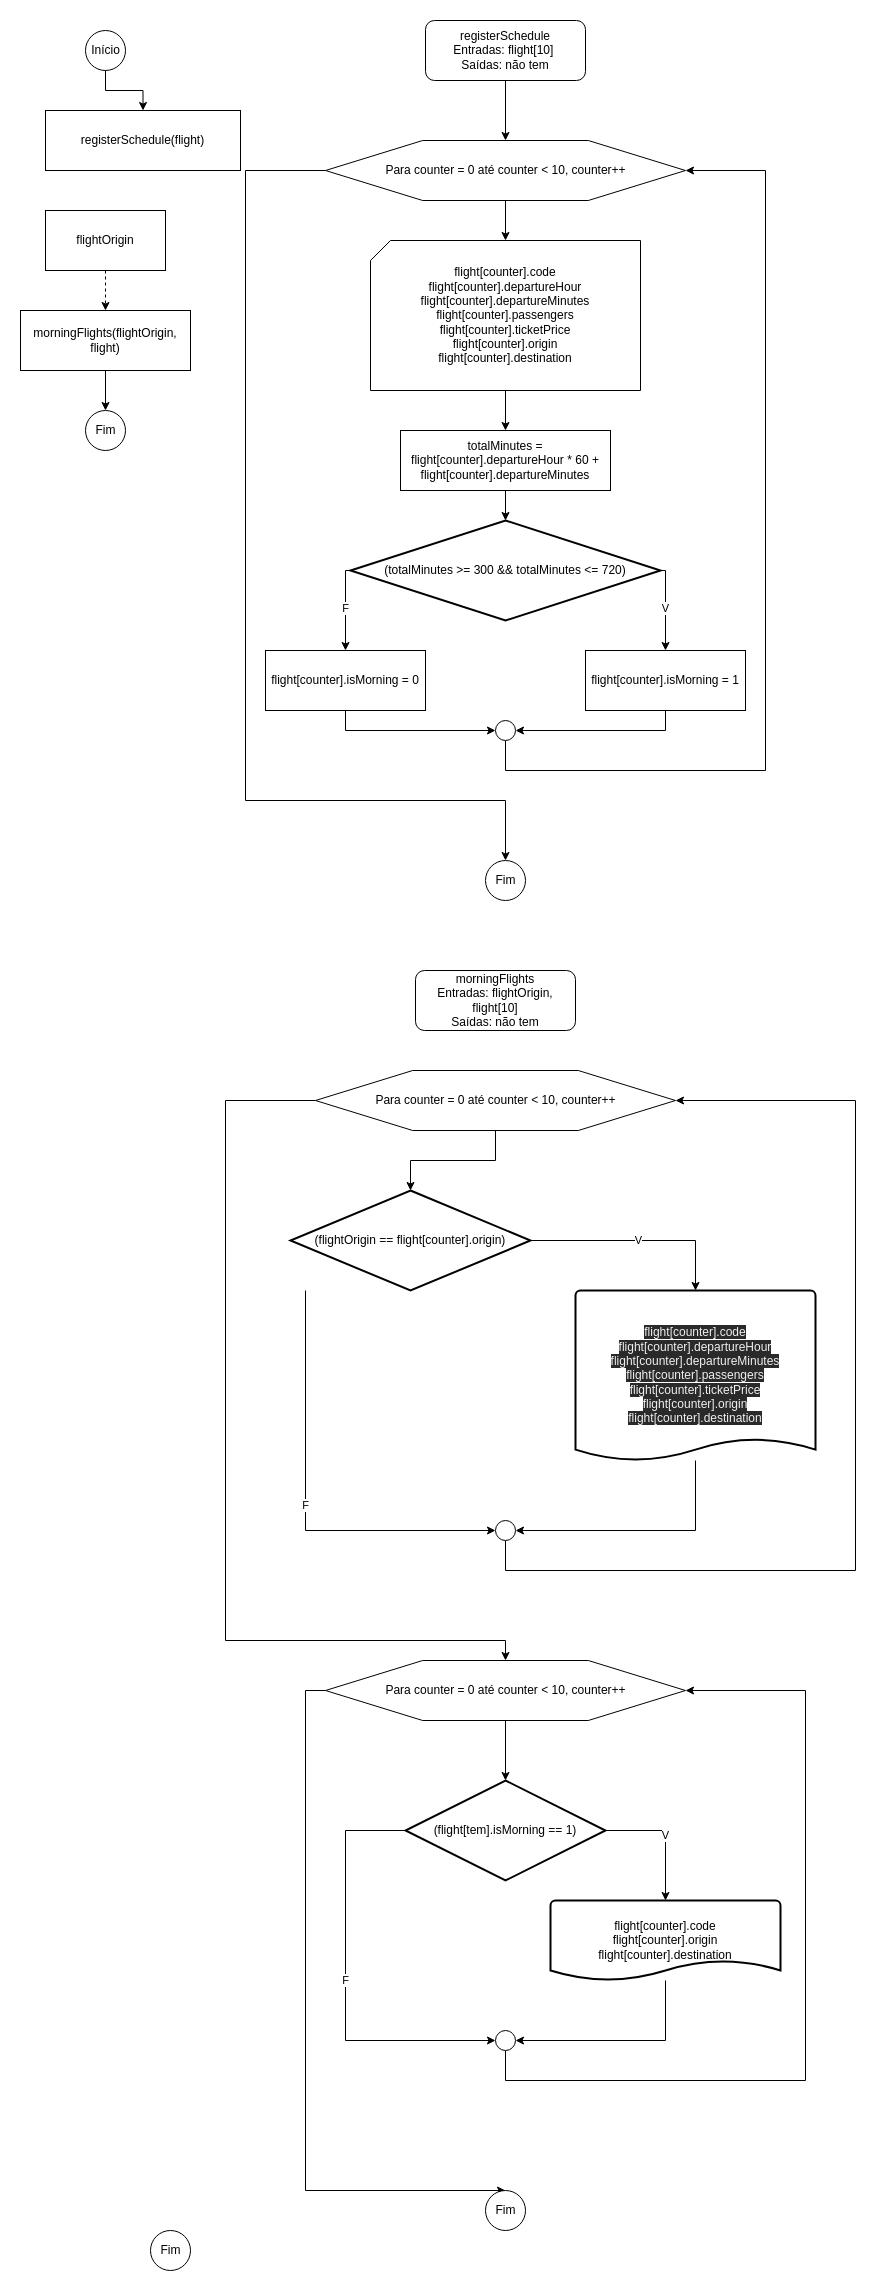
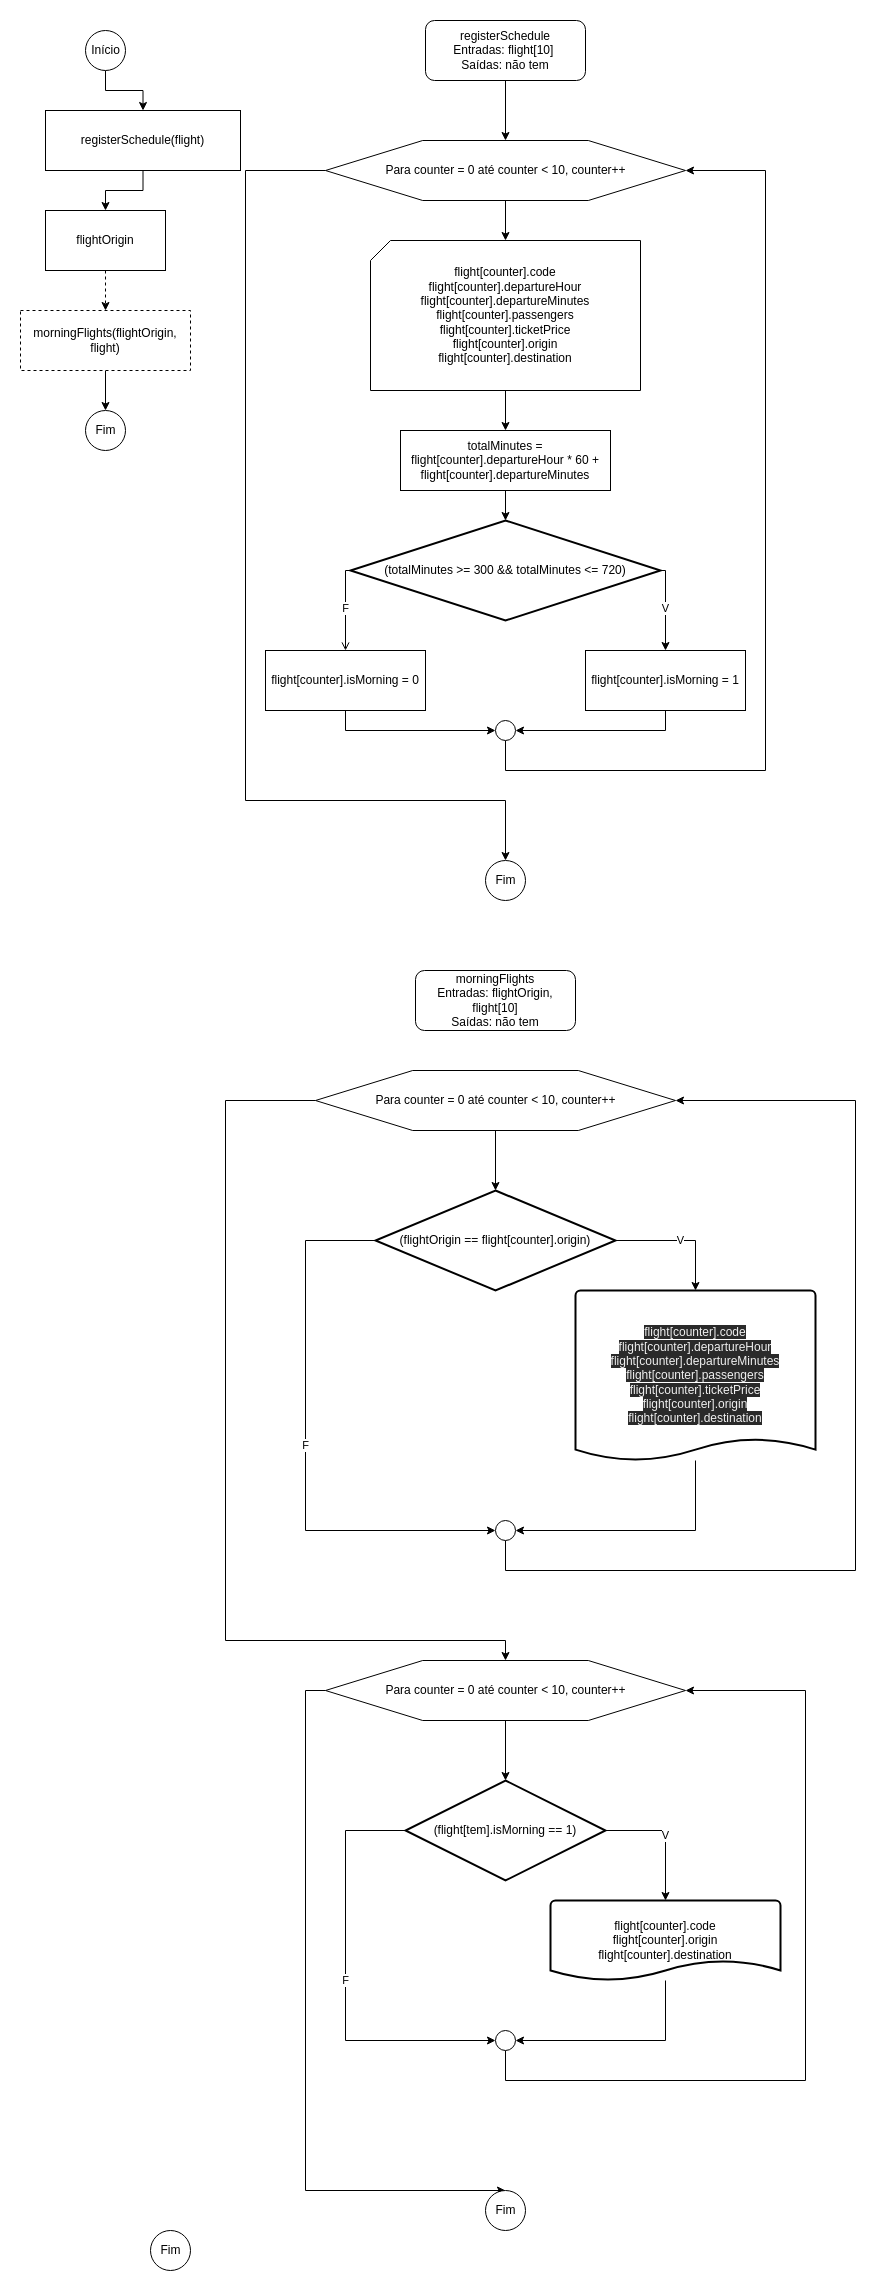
edge "registerSchedule(flight)" -> "flightOrigin": added
node "morningFlights(flightOrigin, flight)": style solid -> dashed
edge "(totalMinutes >= 300 && totalMinutes <= 720)" -> "flight[counter].isMorning = 0": arrowhead classic -> open
node "(flightOrigin == flight[counter].origin)": moved (411, 1241) -> (496, 1241)
